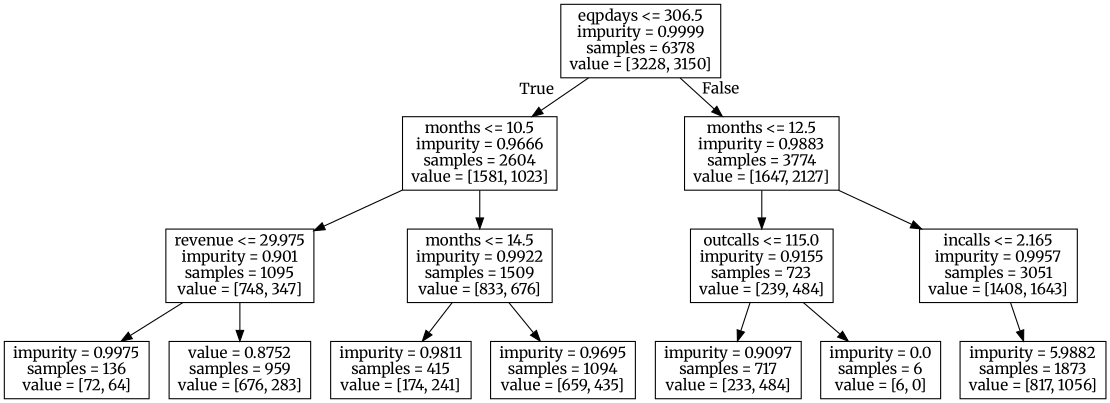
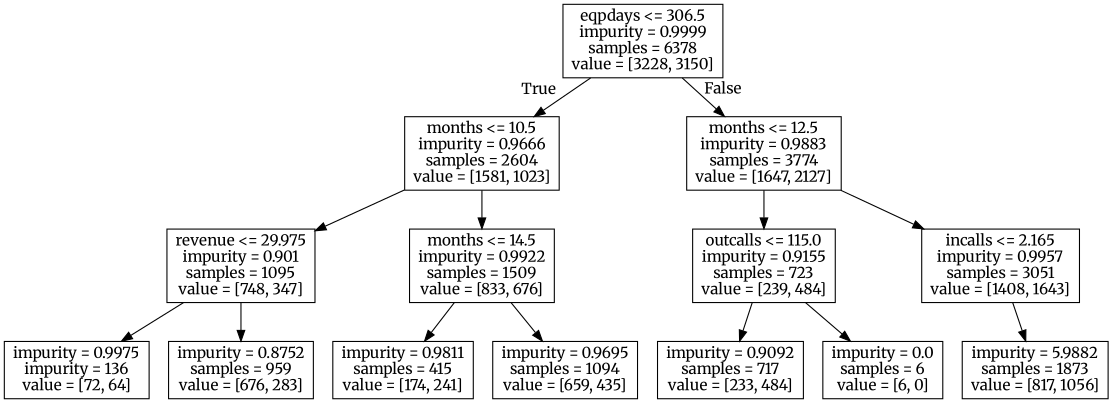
node "impurity = 0.9975 samples = 136 value = [72, 64]": label "impurity = 0.9975 samples = 136 value = [72, 64]" -> "impurity = 0.9975 impurity = 136 value = [72, 64]"
node "value = 0.8752 samples = 959 value = [676, 283]": label "value = 0.8752 samples = 959 value = [676, 283]" -> "impurity = 0.8752 samples = 959 value = [676, 283]"
node "impurity = 0.9097 samples = 717 value = [233, 484]": label "impurity = 0.9097 samples = 717 value = [233, 484]" -> "impurity = 0.9092 samples = 717 value = [233, 484]"
